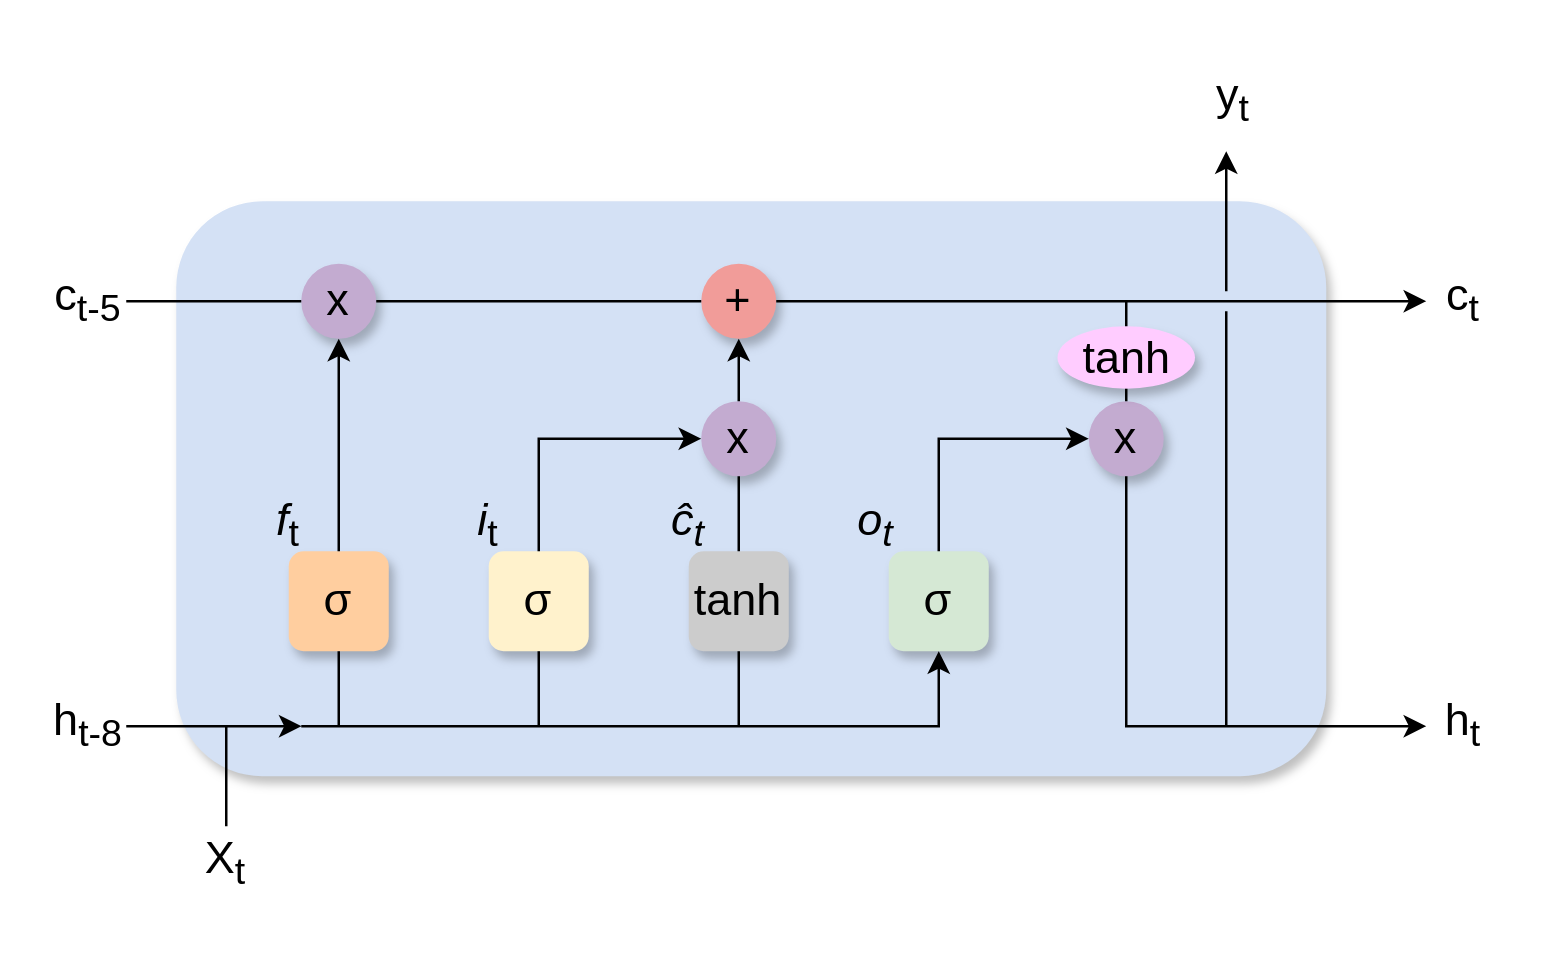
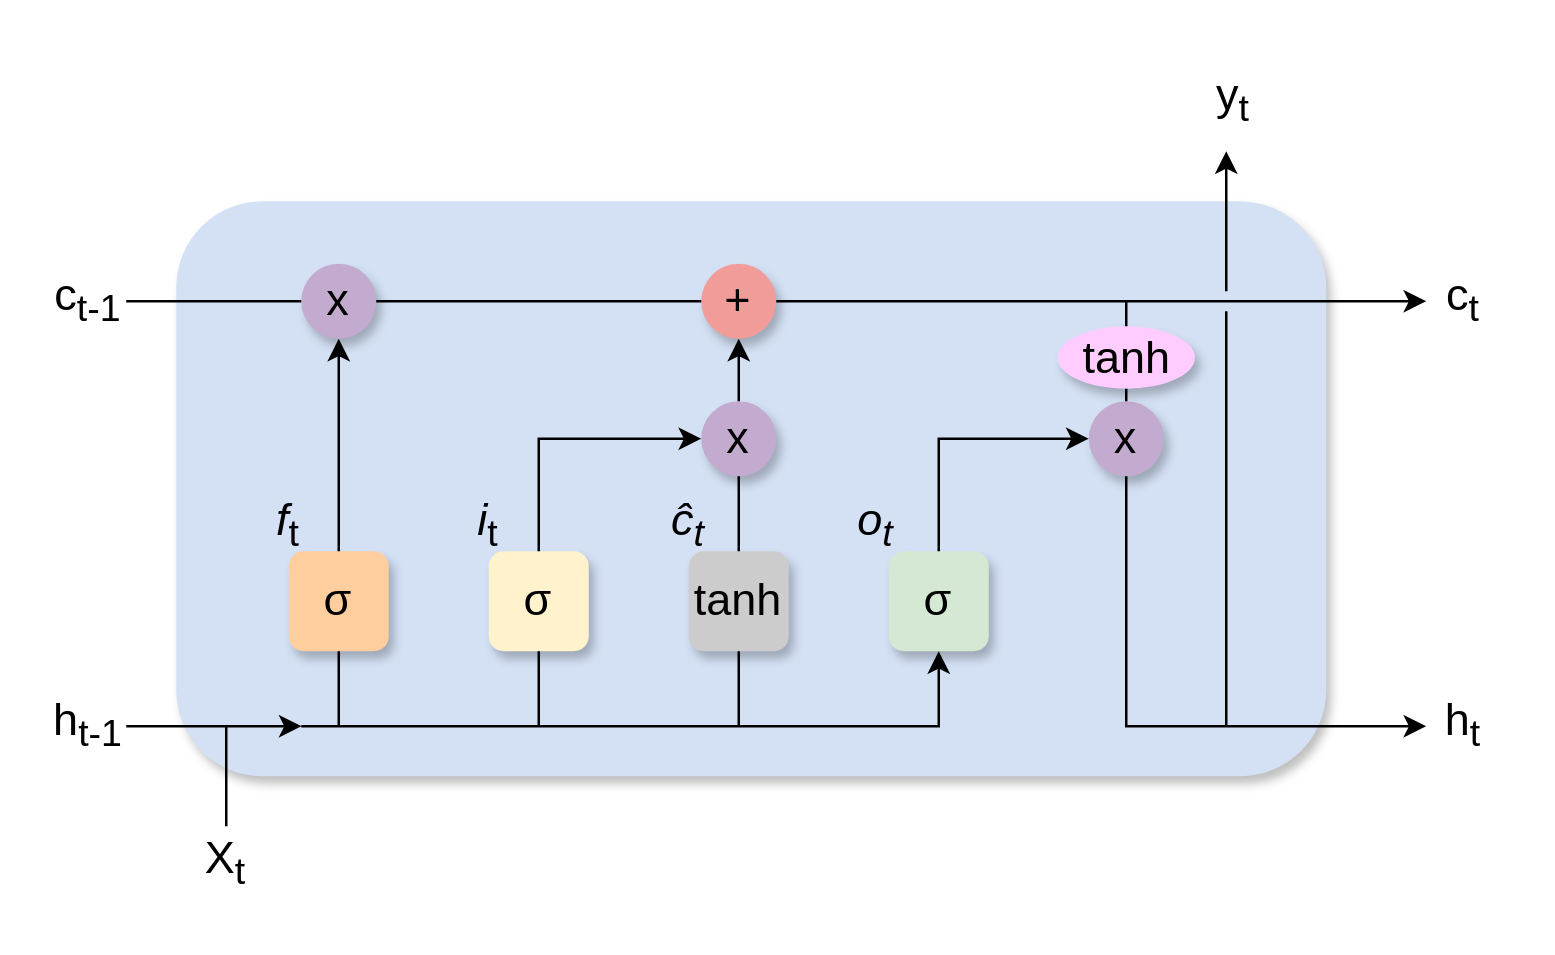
node "ct-5": label "ct-5" -> "ct-1"
node "ht-8": label "ht-8" -> "ht-1"
